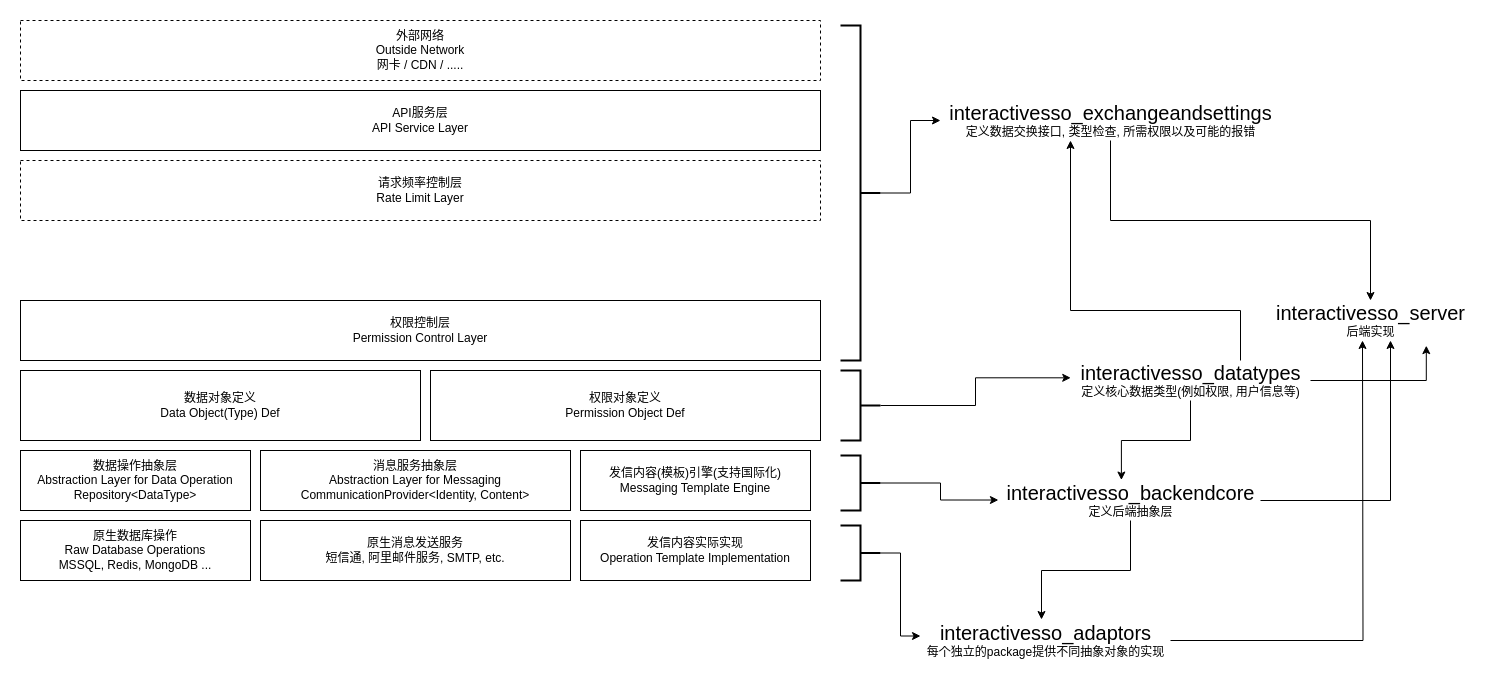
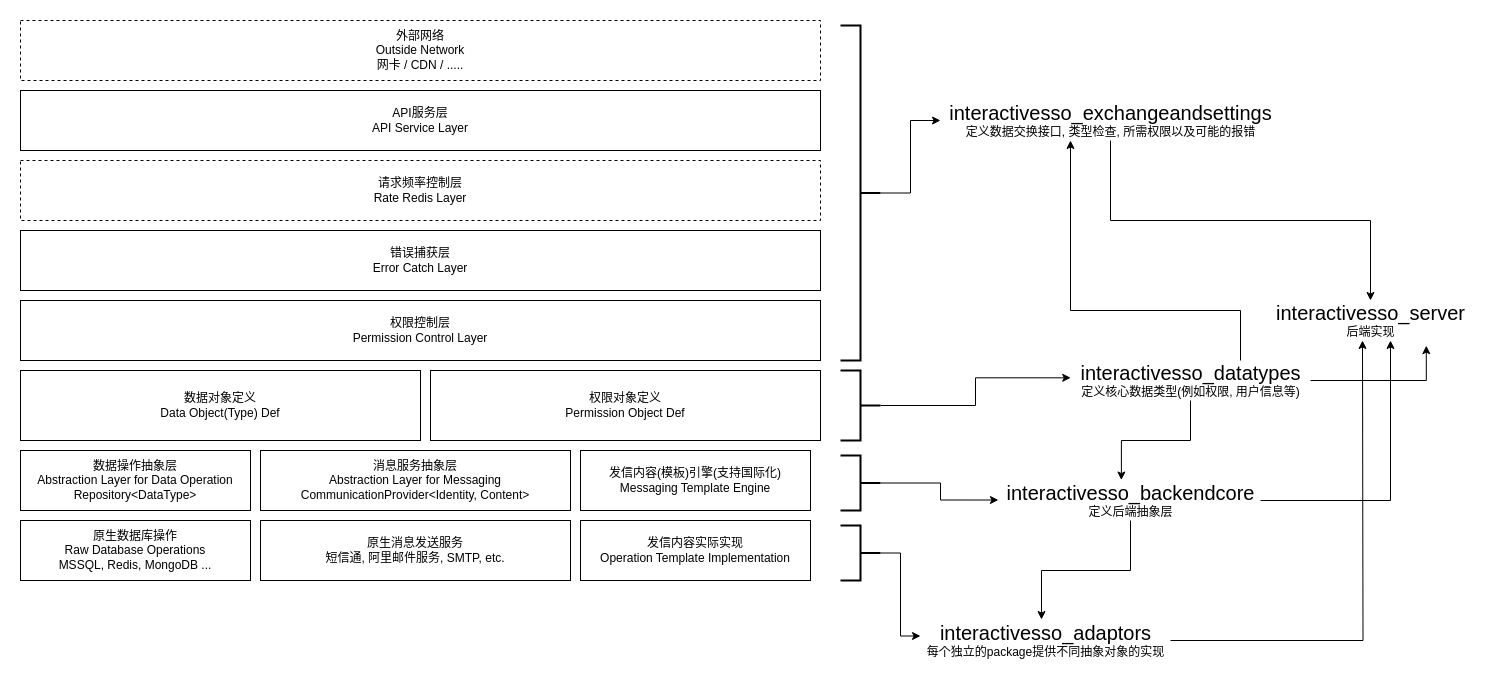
node "请求频率控制层 Rate Limit Layer": label "请求频率控制层 Rate Limit Layer" -> "请求频率控制层 Rate Redis Layer"
node "错误捕获层 Error Catch Layer": added
